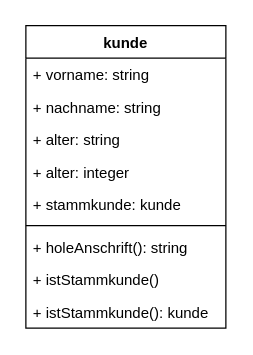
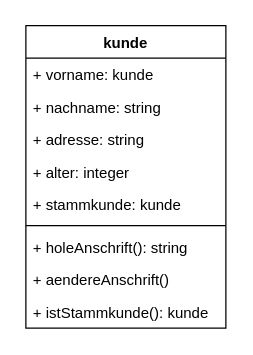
node "+ vorname: string": label "+ vorname: string" -> "+ vorname: kunde"
node "+ alter: string": label "+ alter: string" -> "+ adresse: string"
node "+ istStammkunde()": label "+ istStammkunde()" -> "+ aendereAnschrift()"
